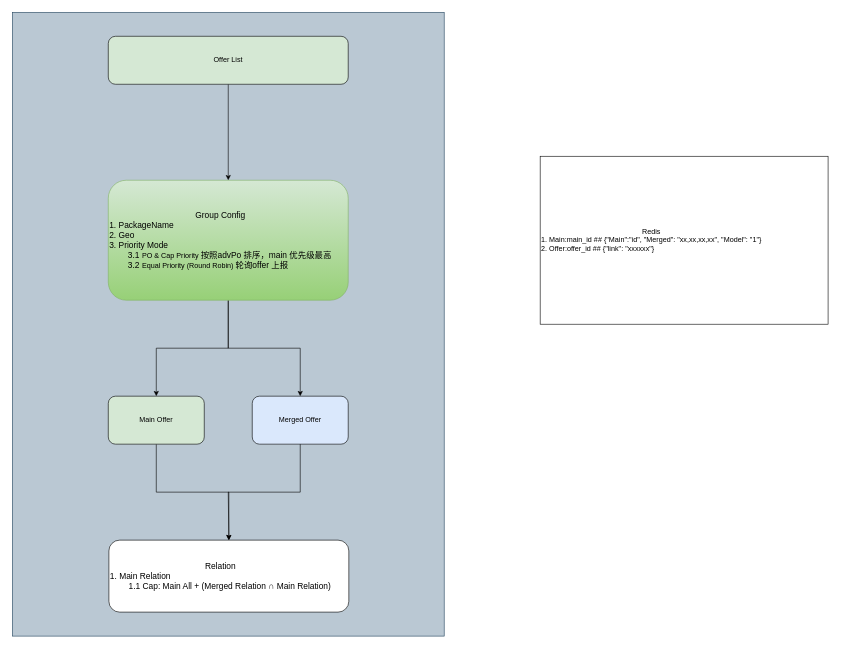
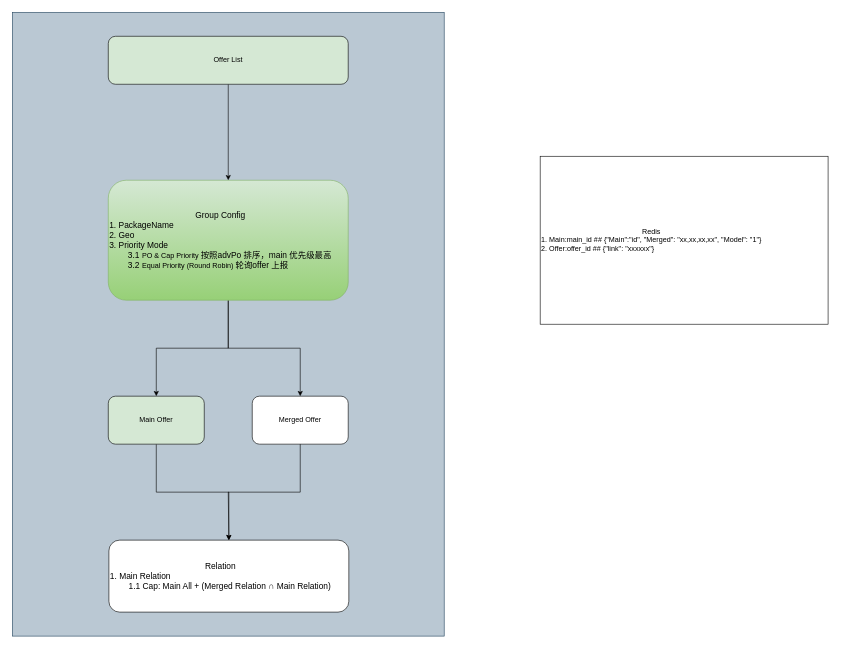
node "Merged Offer": fillcolor #dae8fc -> #ffffff
